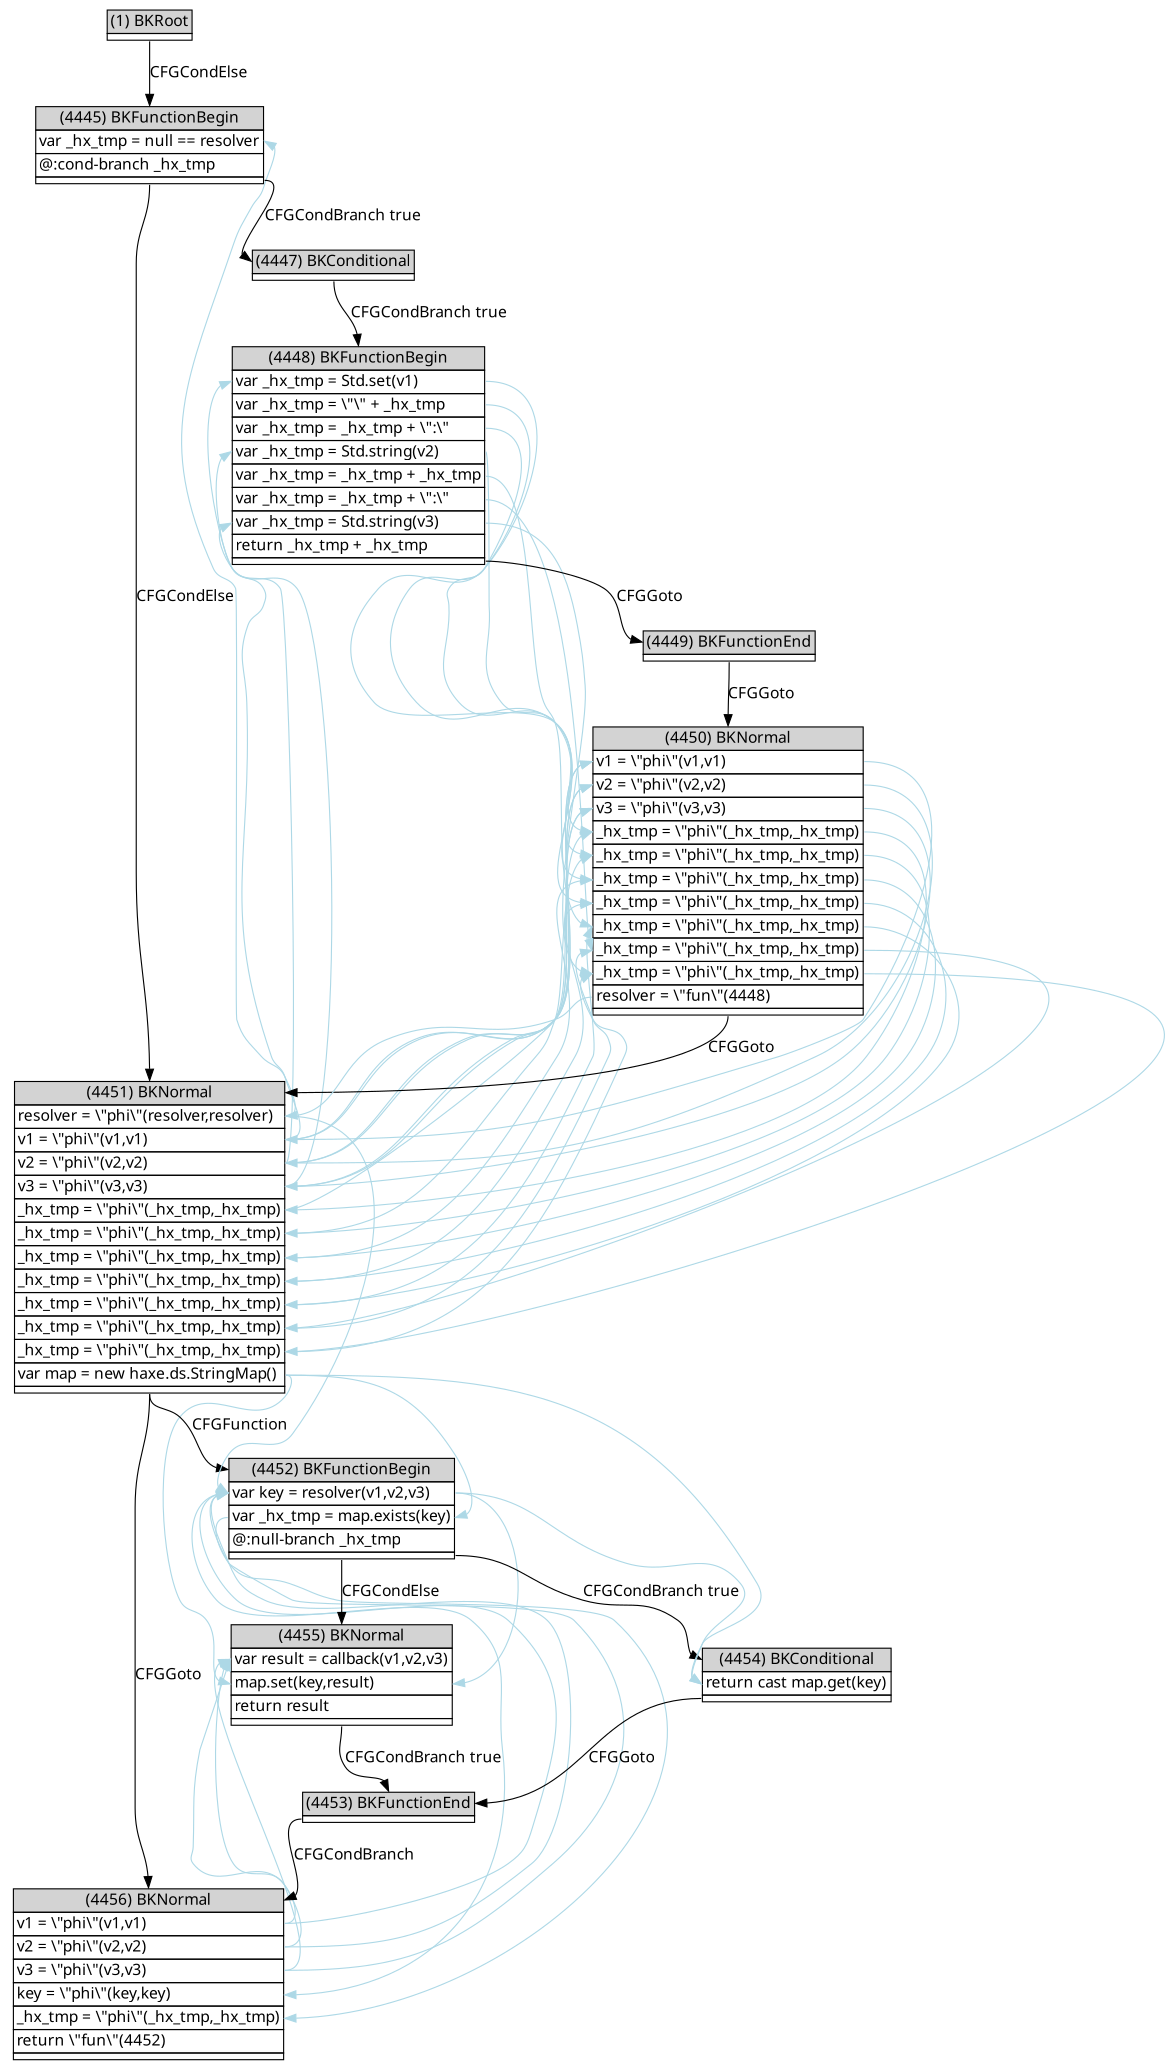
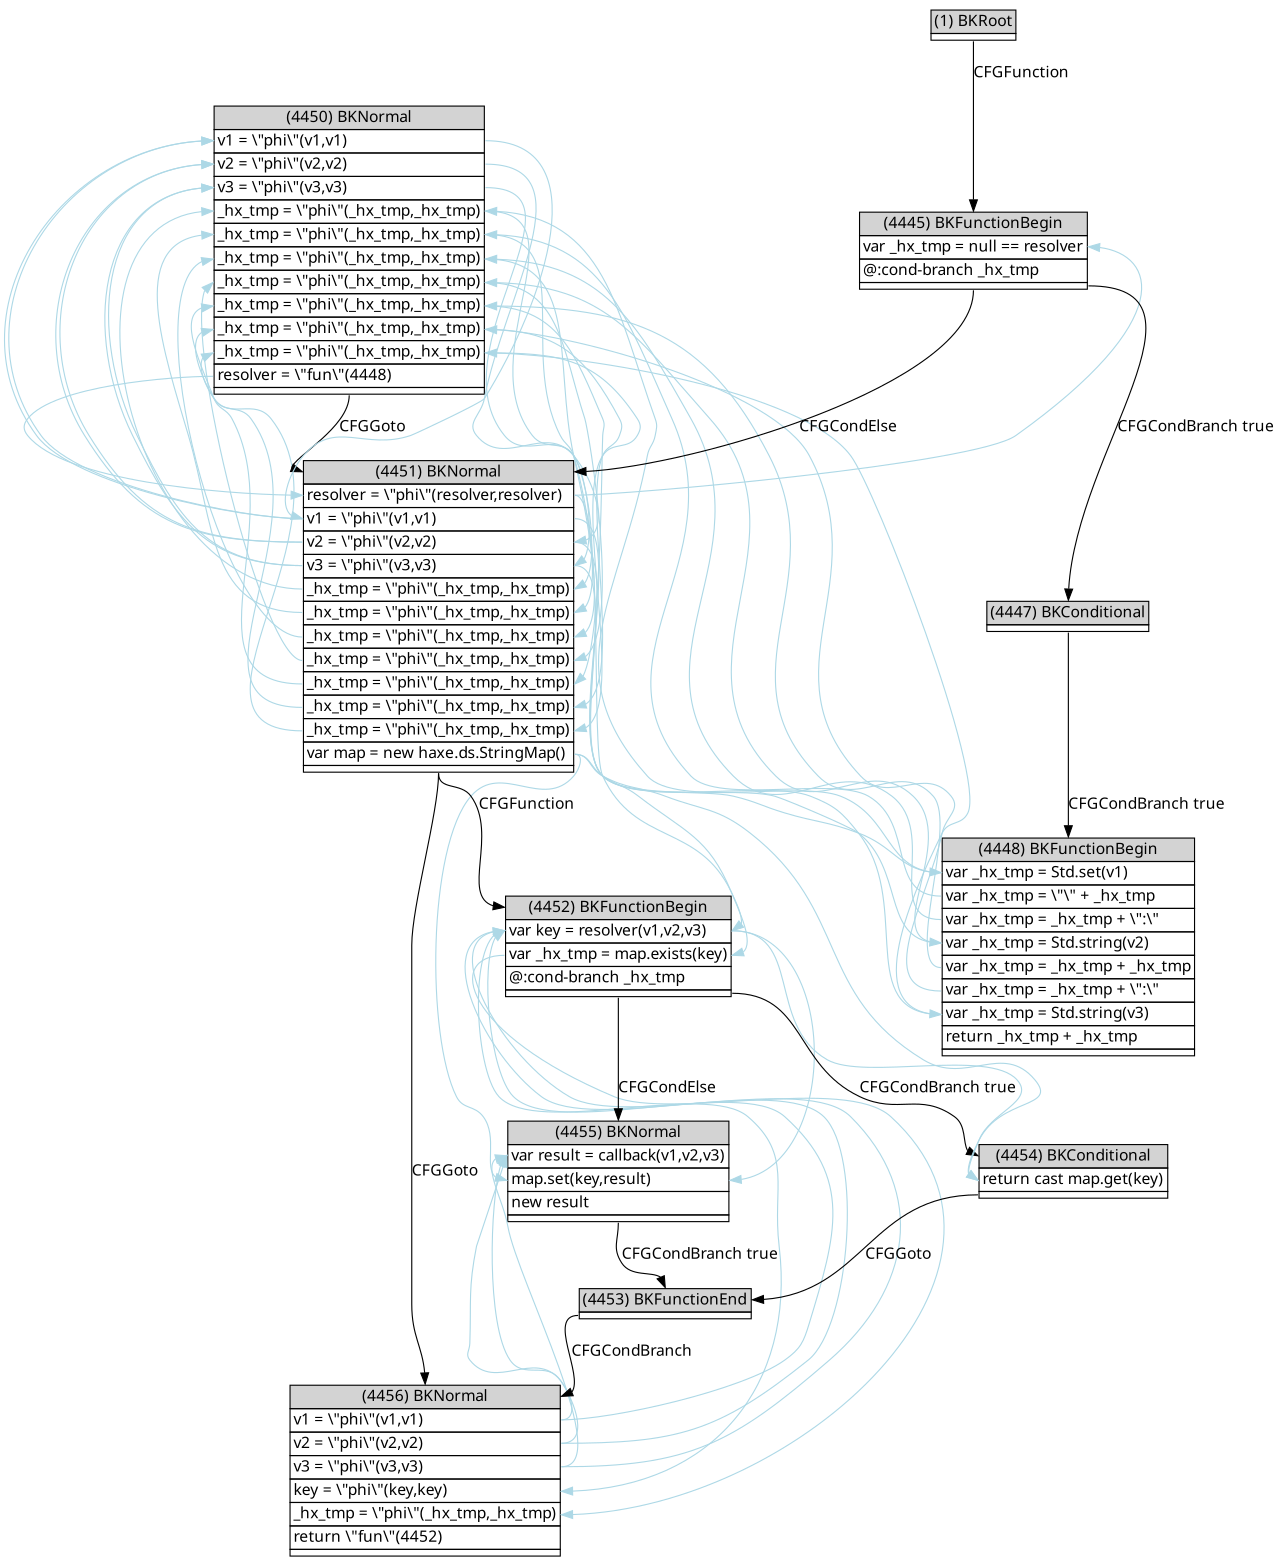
edge "(1) BKRoot" -> "(4445) BKFunctionBegin": label "CFGCondElse" -> "CFGFunction"
node "(4449) BKFunctionEnd": removed
node "(4452) BKFunctionBegin": text "@:null-branch _hx_tmp" -> "@:cond-branch _hx_tmp"
node "(4455) BKNormal": text "return result" -> "new result"
